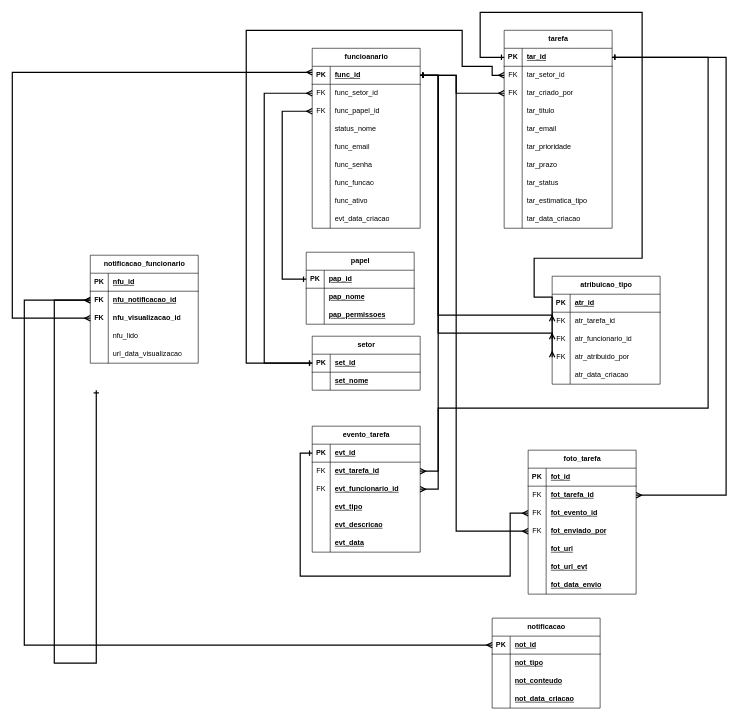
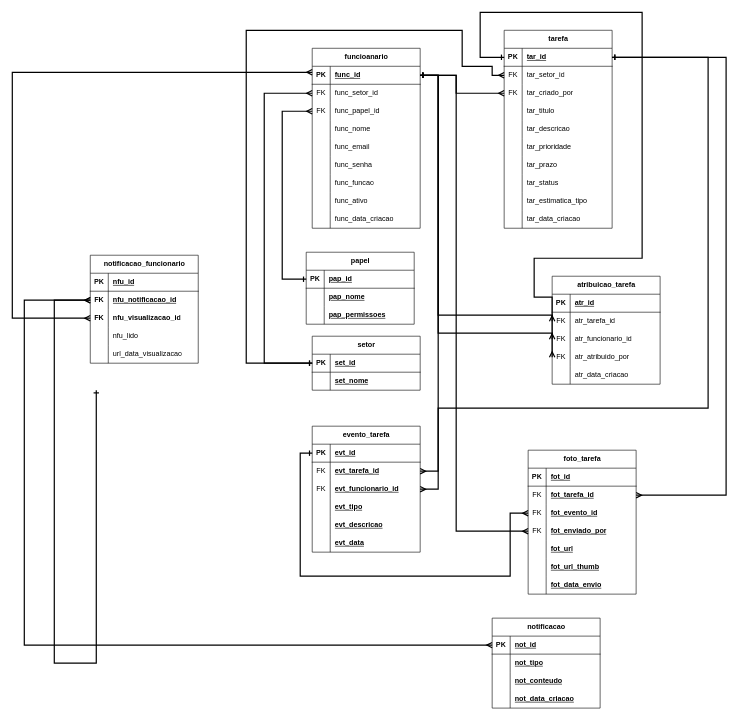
node "status_nome": label "status_nome" -> "func_nome"
node "tar_email": label "tar_email" -> "tar_descricao"
node "evt_data_criacao": label "evt_data_criacao" -> "func_data_criacao"
node "atribuicao_tipo": label "atribuicao_tipo" -> "atribuicao_tarefa"
node "fot_url_evt": label "fot_url_evt" -> "fot_url_thumb"
